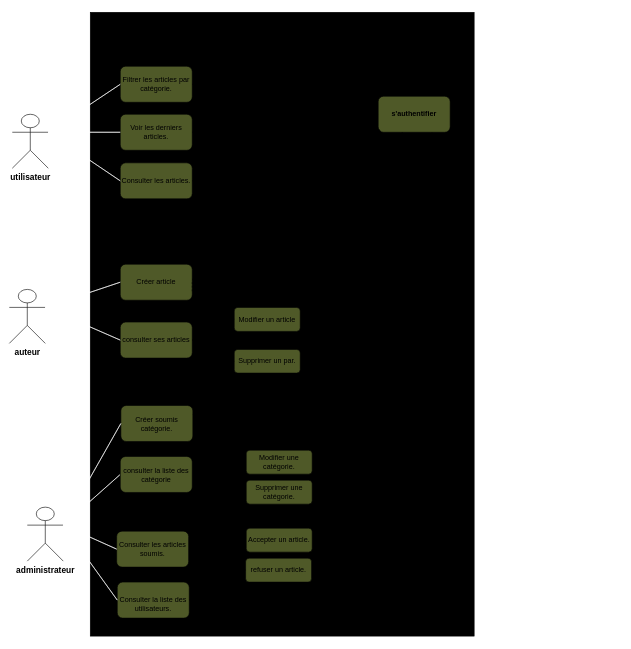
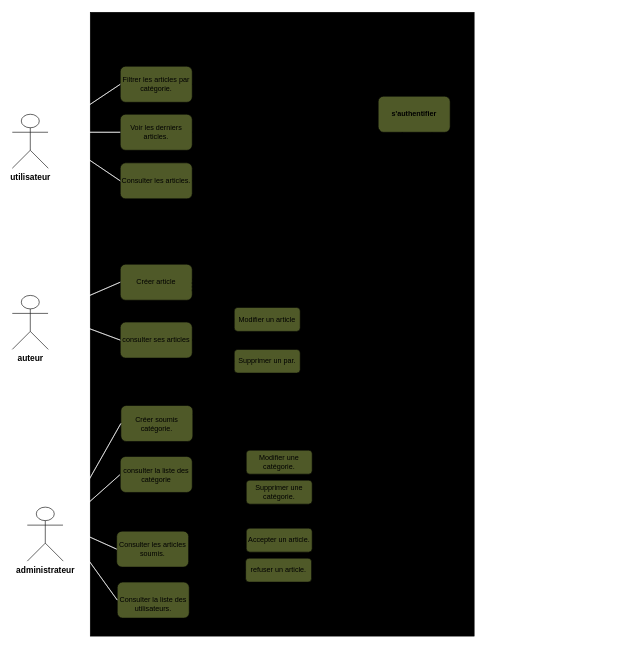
node "auteur": moved (27, 317) -> (30, 323)
